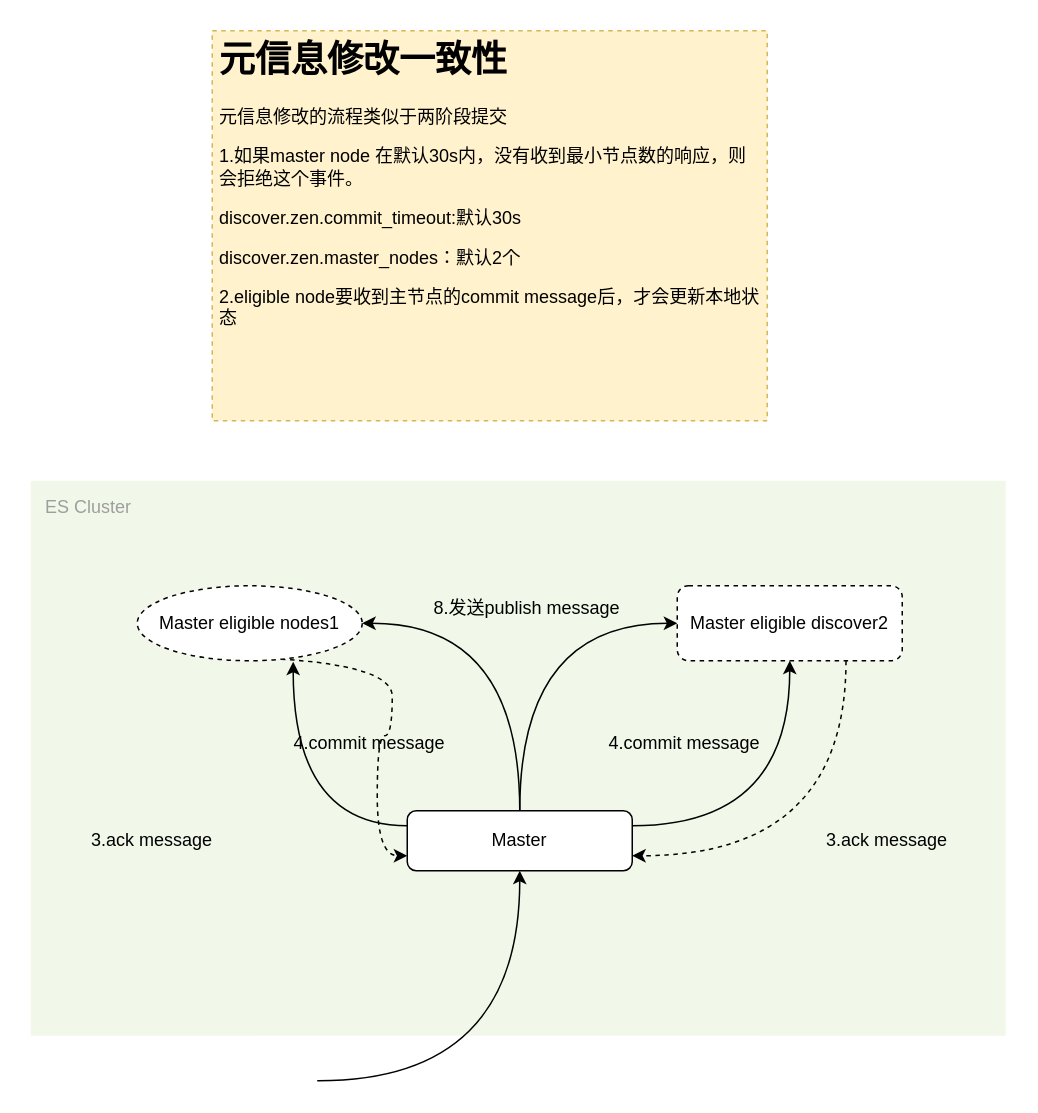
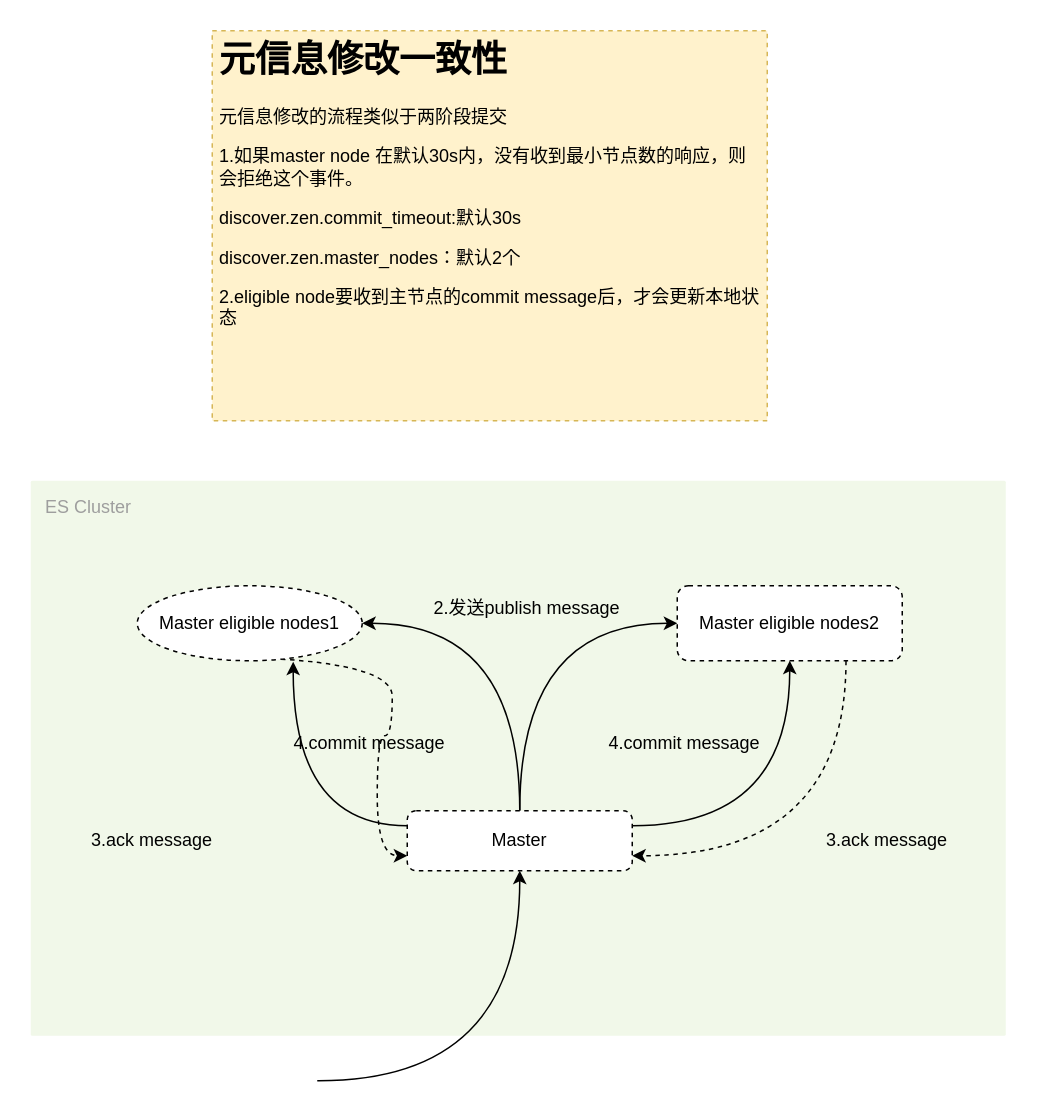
node "8.发送publish message": label "8.发送publish message" -> "2.发送publish message"
node "Master eligible discover2": label "Master eligible discover2" -> "Master eligible nodes2"
node "Master": style solid -> dashed
